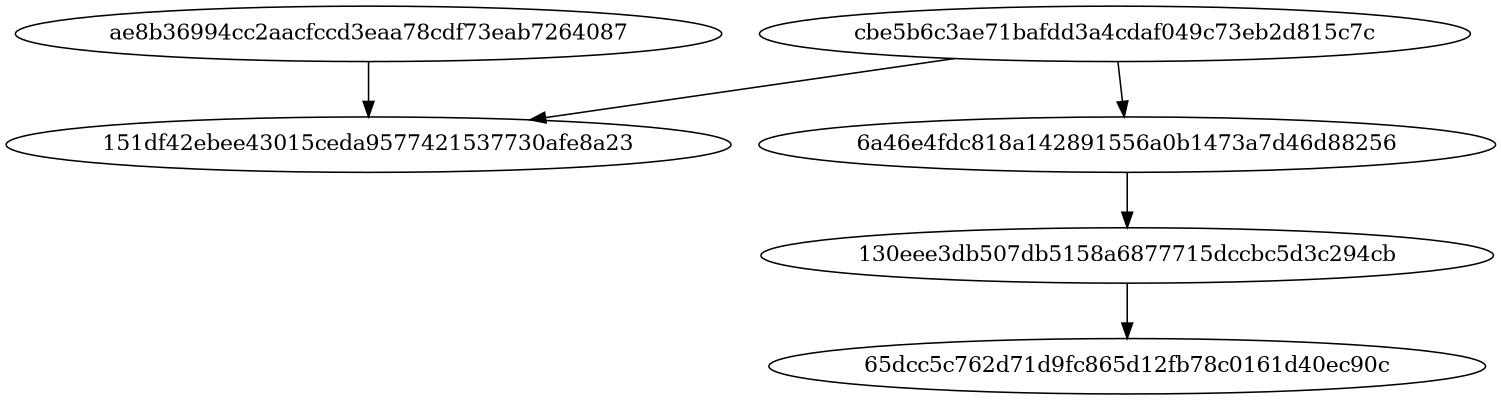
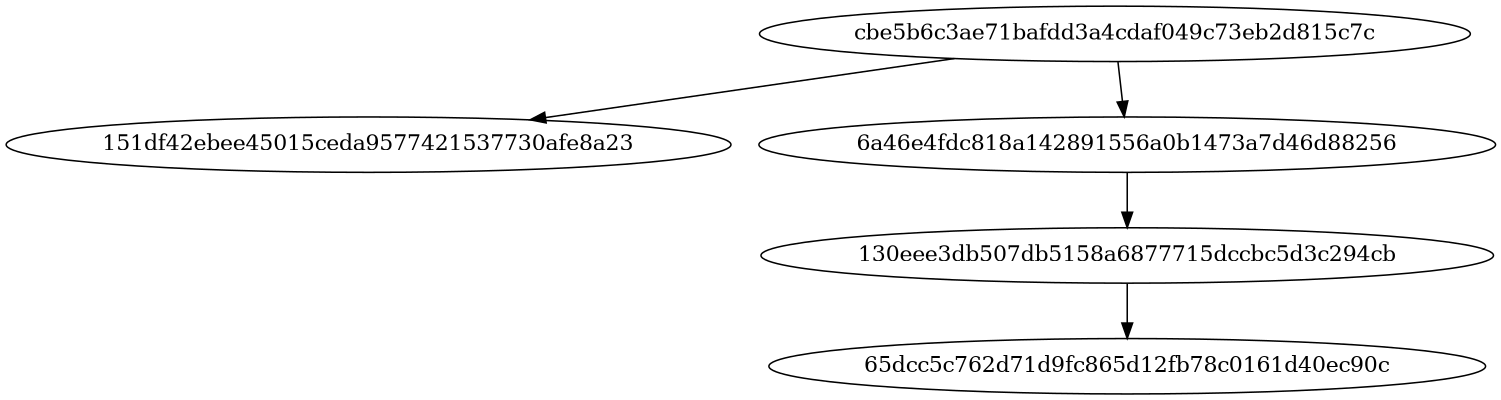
node "ae8b36994cc2aacfccd3eaa78cdf73eab7264087": removed
node "151df42ebee43015ceda9577421537730afe8a23": label "151df42ebee43015ceda9577421537730afe8a23" -> "151df42ebee45015ceda9577421537730afe8a23"
